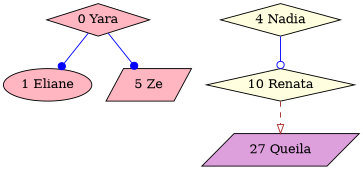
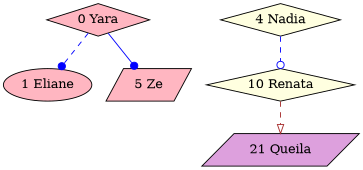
edge "0 Yara" -> "1 Eliane": style solid -> dashed
edge "4 Nadia" -> "10 Renata": style solid -> dashed
node "27 Queila": label "27 Queila" -> "21 Queila"
